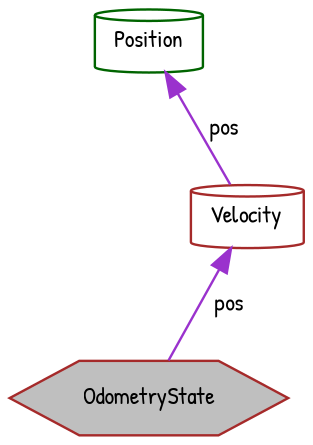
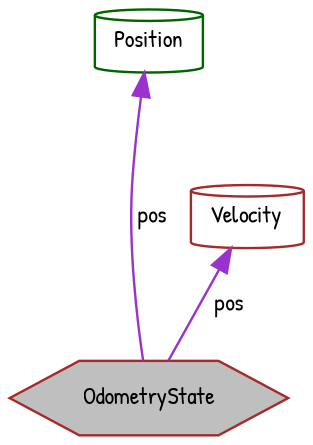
edge "Velocity" -> "Position": now "OdometryState" -> "Position"
